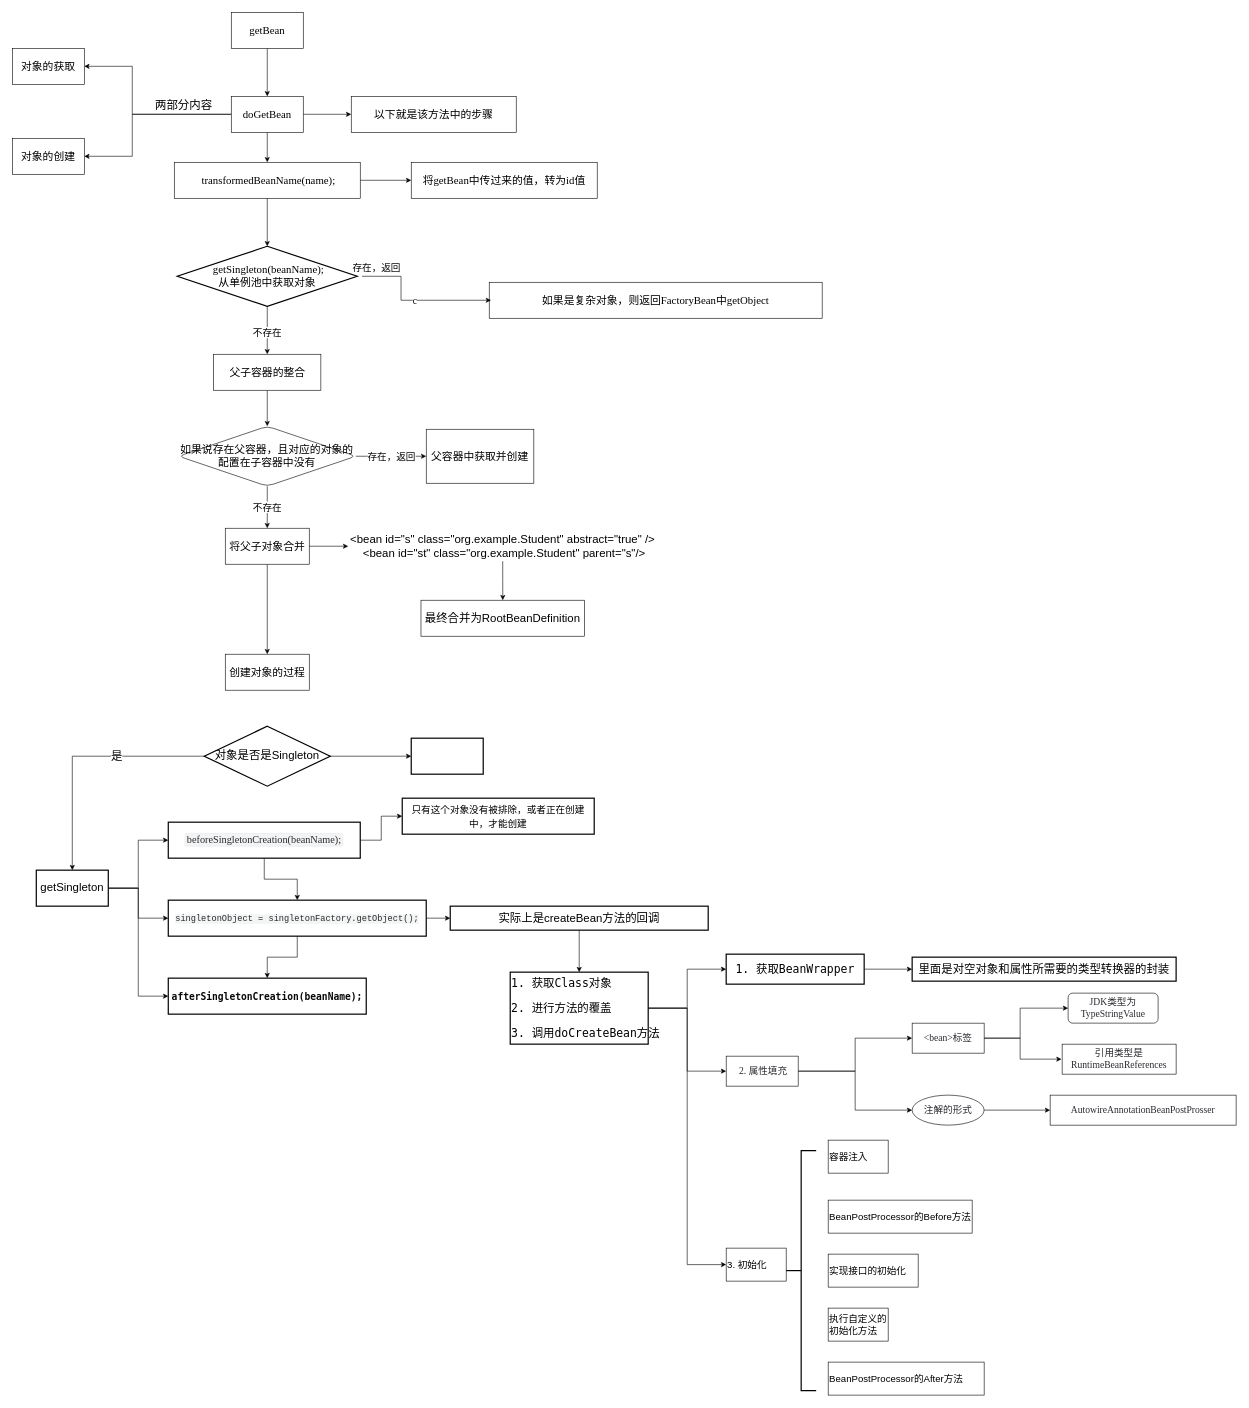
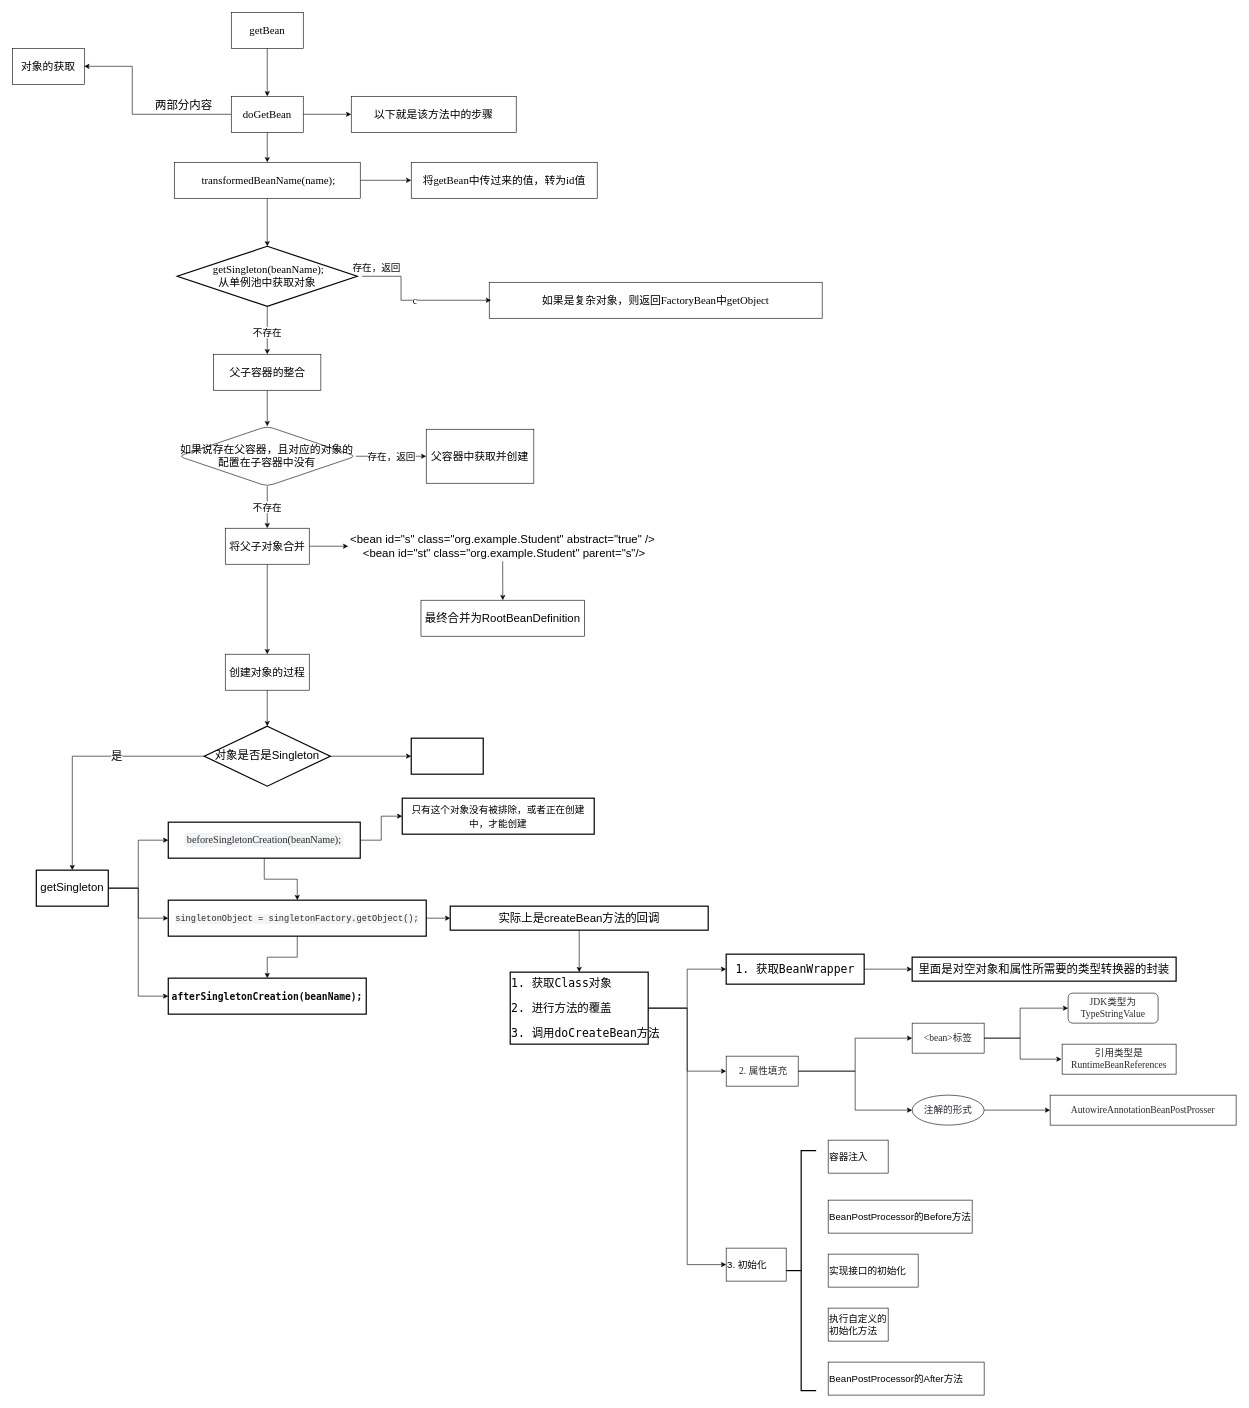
node "对象的创建": removed
edge "doGetBean" -> "对象的创建": removed
edge "创建对象的过程" -> "对象是否是Singleton": added
